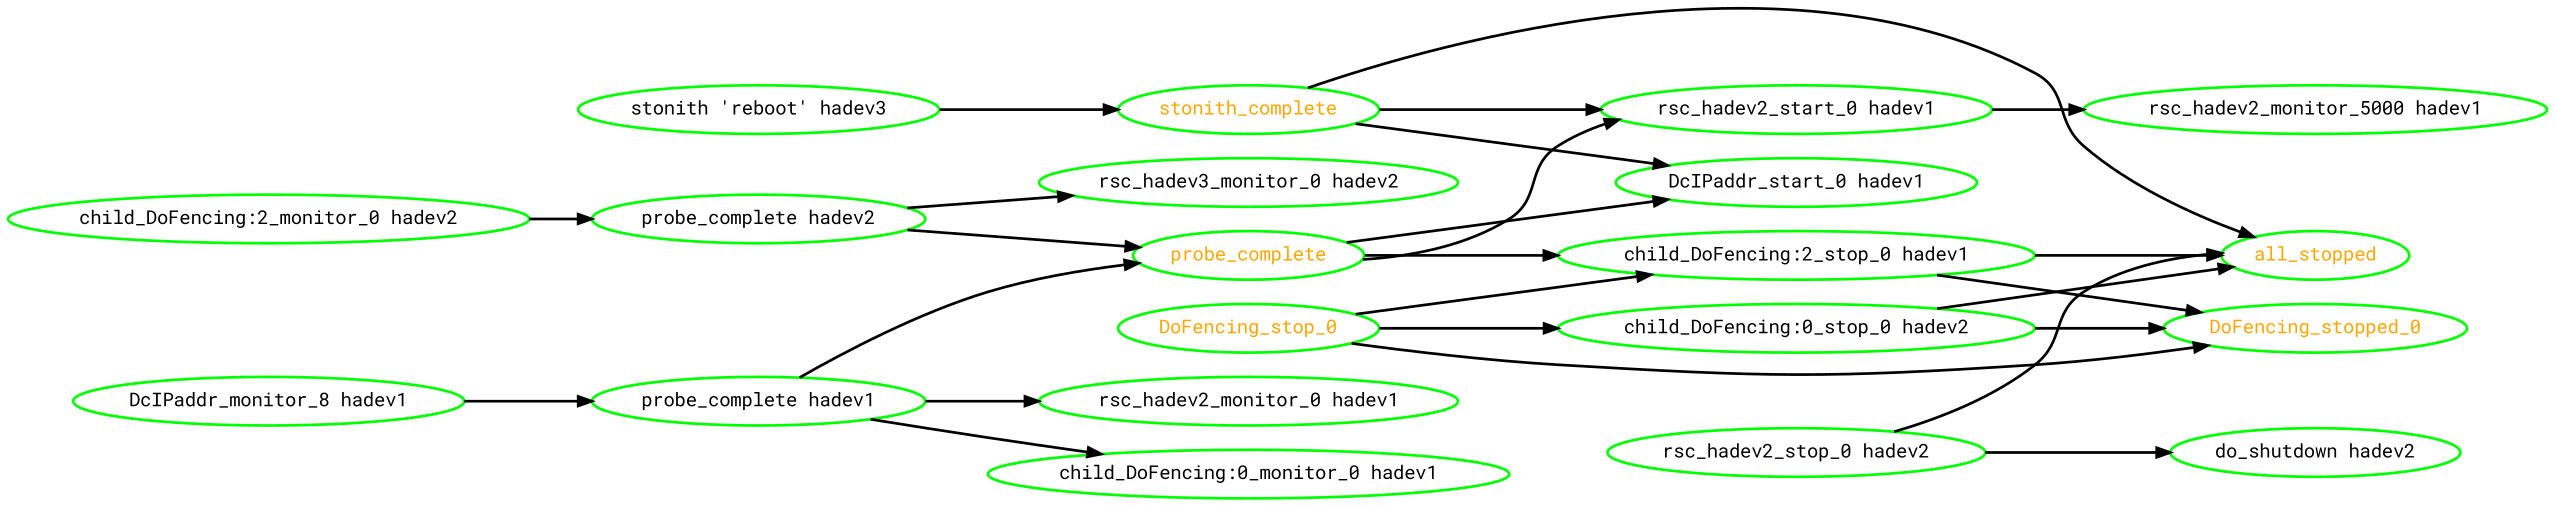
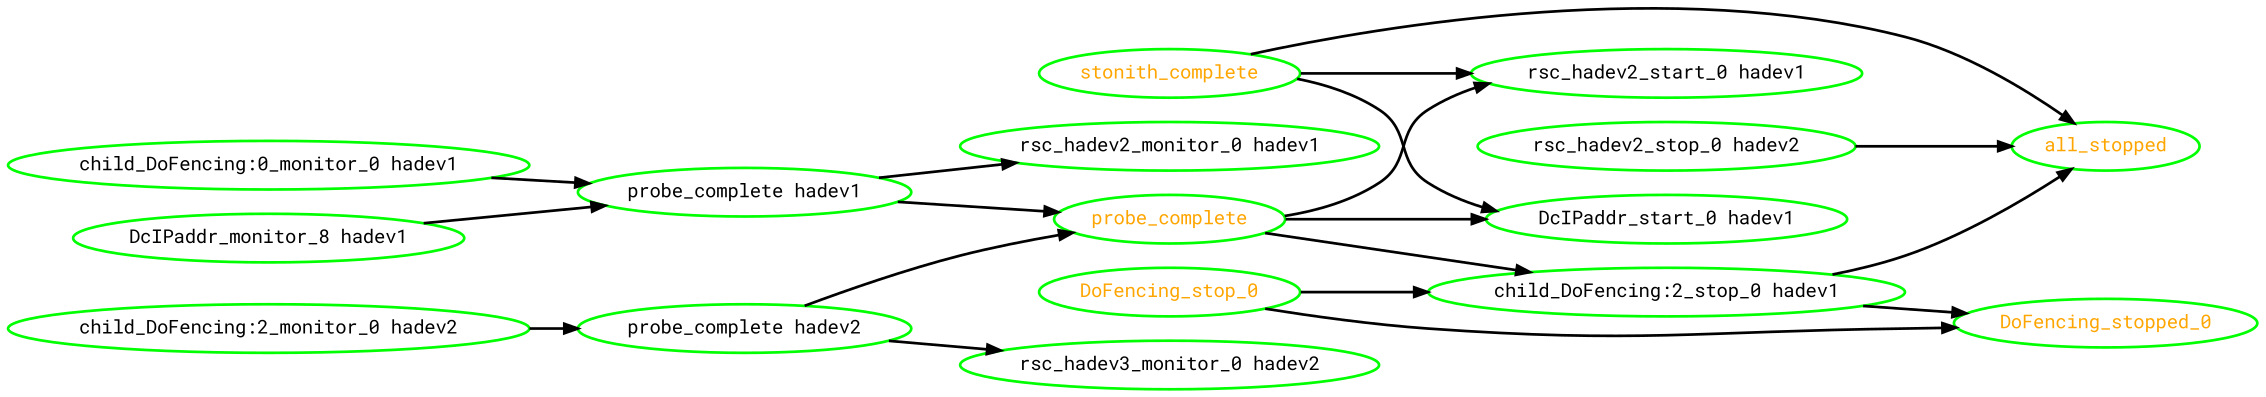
node "stonith 'reboot' hadev3": removed
node "rsc_hadev2_monitor_5000 hadev1": removed
node "child_DoFencing:0_stop_0 hadev2": removed
edge "probe_complete hadev1" -> "child_DoFencing:0_monitor_0 hadev1": reversed
node "do_shutdown hadev2": removed
